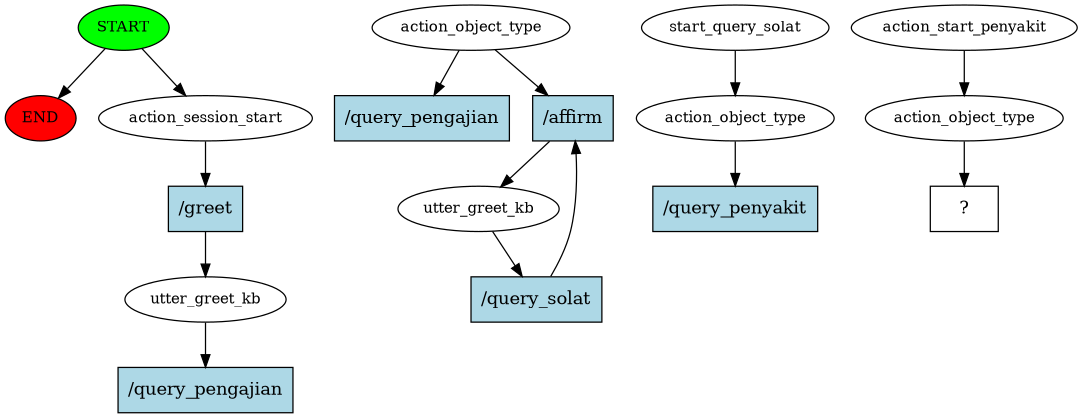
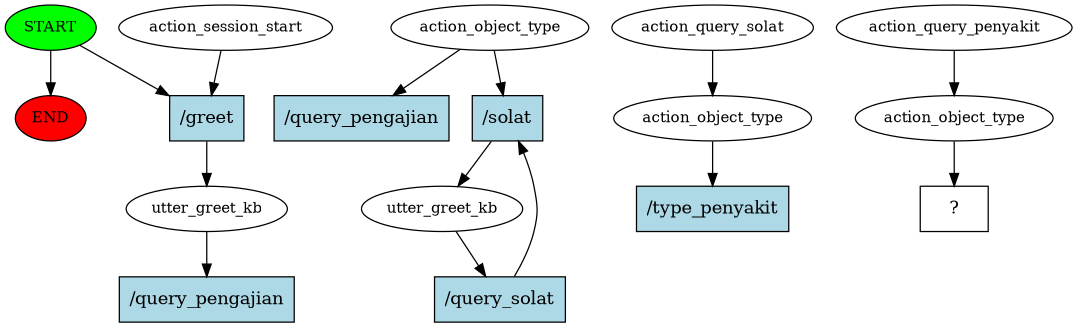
node "start_query_solat": label "start_query_solat" -> "action_query_solat"
node "action_start_penyakit": label "action_start_penyakit" -> "action_query_penyakit"
edge "START" -> "action_session_start": now "START" -> "/greet"
node "/affirm": label "/affirm" -> "/solat"
node "/query_penyakit": label "/query_penyakit" -> "/type_penyakit"
